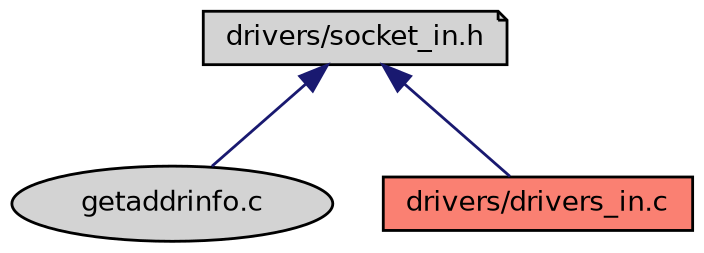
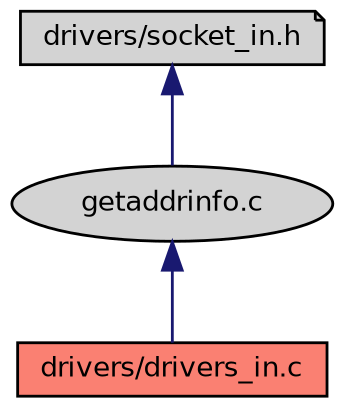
edge "drivers/drivers_in.c" -> "drivers/socket_in.h": now "drivers/drivers_in.c" -> "getaddrinfo.c"
